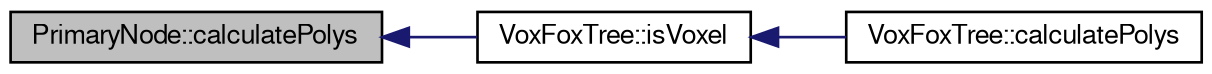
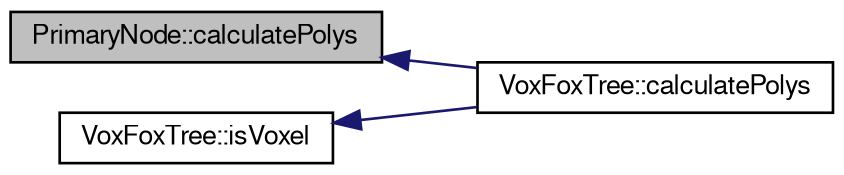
edge "VoxFoxTree::isVoxel" -> "PrimaryNode::calculatePolys": now "VoxFoxTree::calculatePolys" -> "PrimaryNode::calculatePolys"
